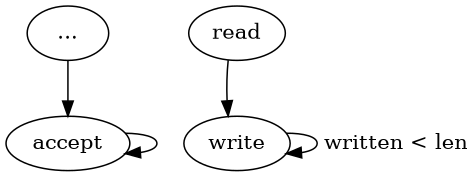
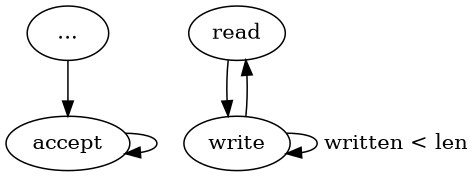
edge "write" -> "read": added
